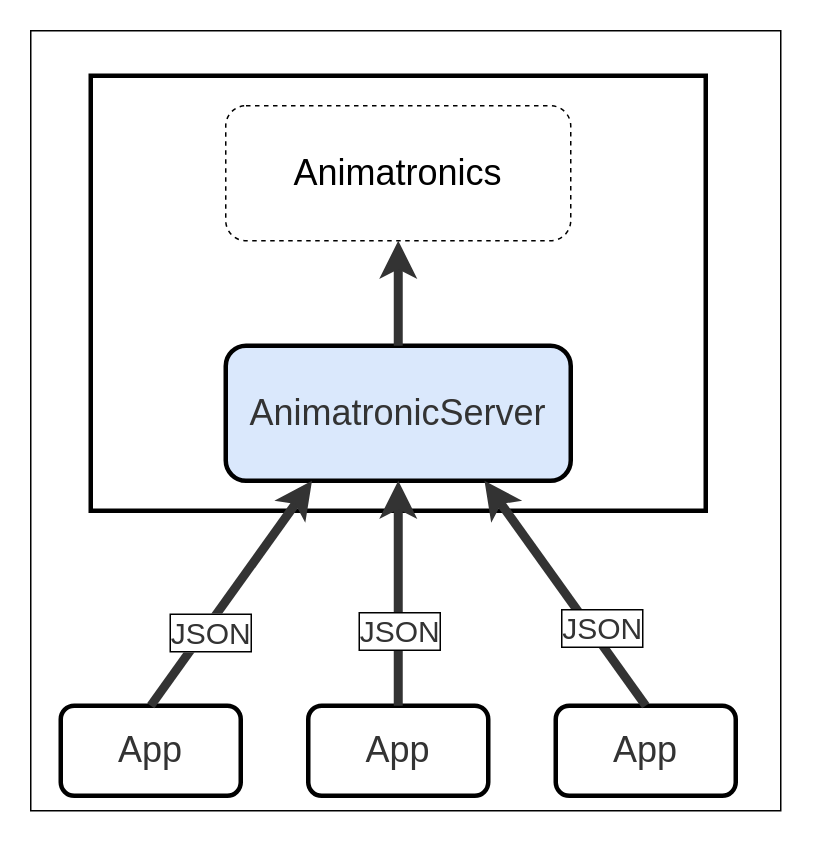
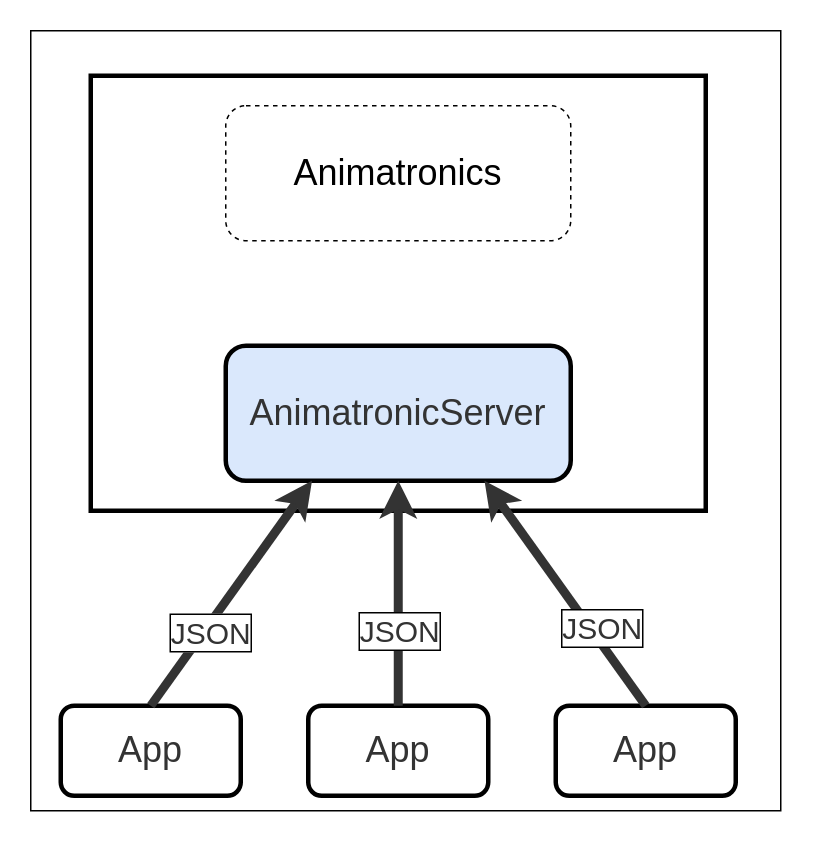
edge "AnimatronicServer" -> "Animatronics": removed
